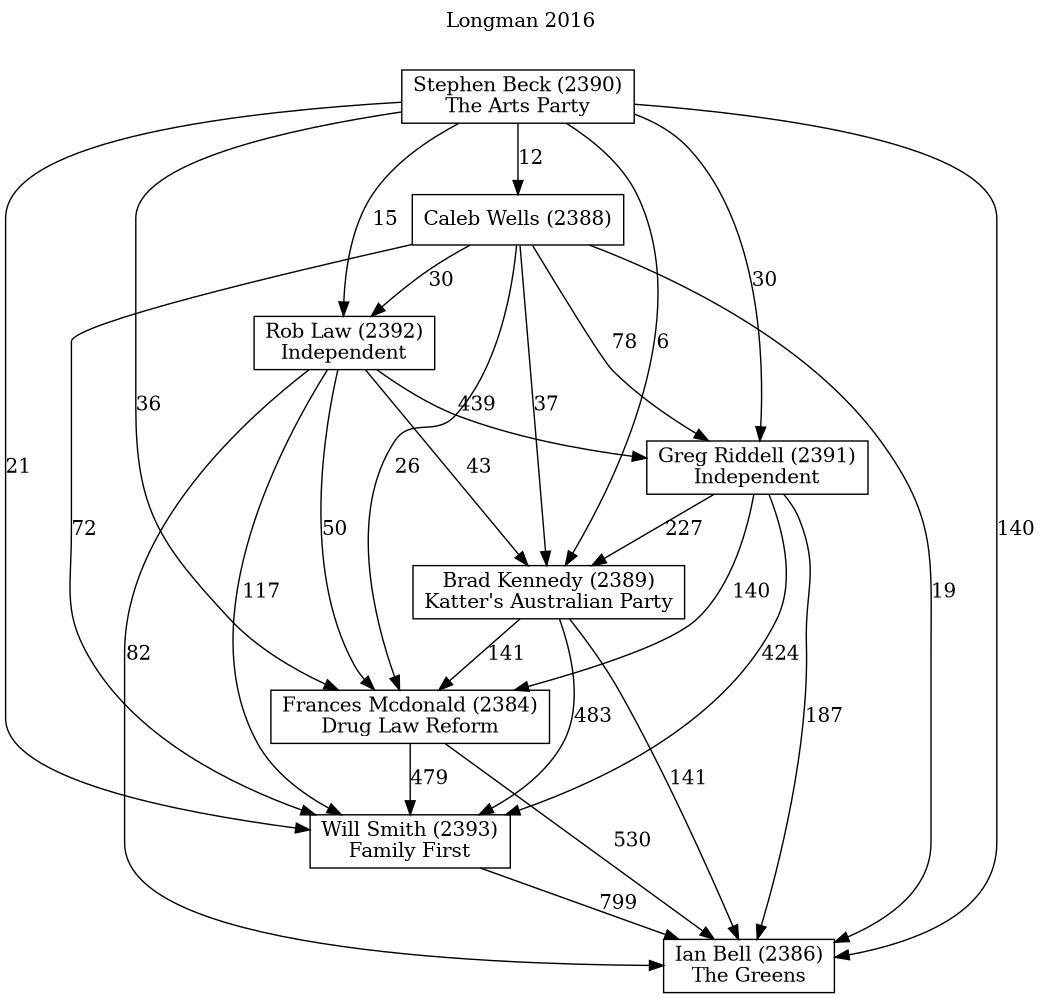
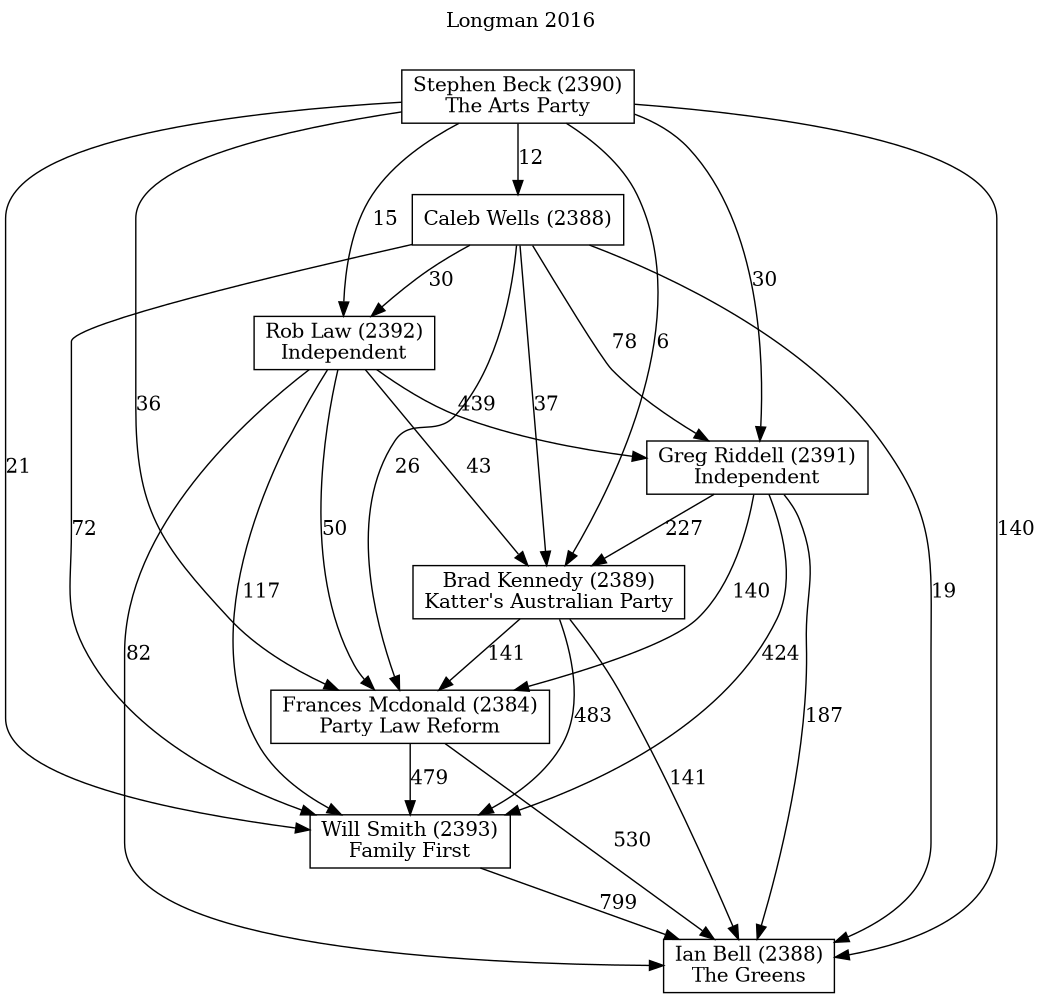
node "Frances Mcdonald (2384) Drug Law Reform": label "Frances Mcdonald (2384) Drug Law Reform" -> "Frances Mcdonald (2384) Party Law Reform"
node "Ian Bell (2386) The Greens": label "Ian Bell (2386) The Greens" -> "Ian Bell (2388) The Greens"
